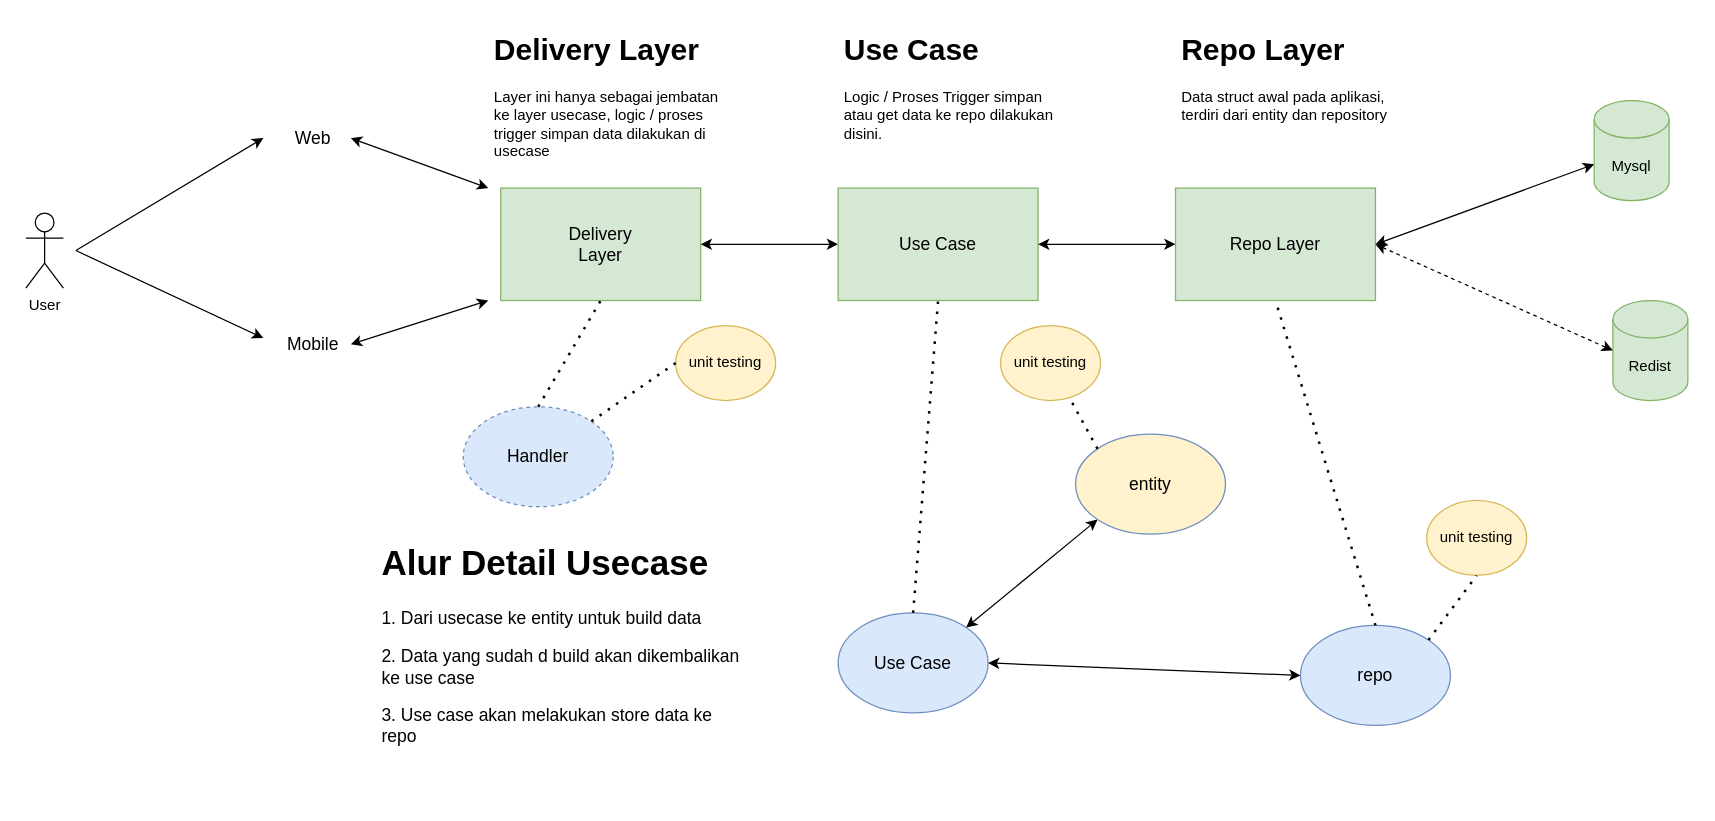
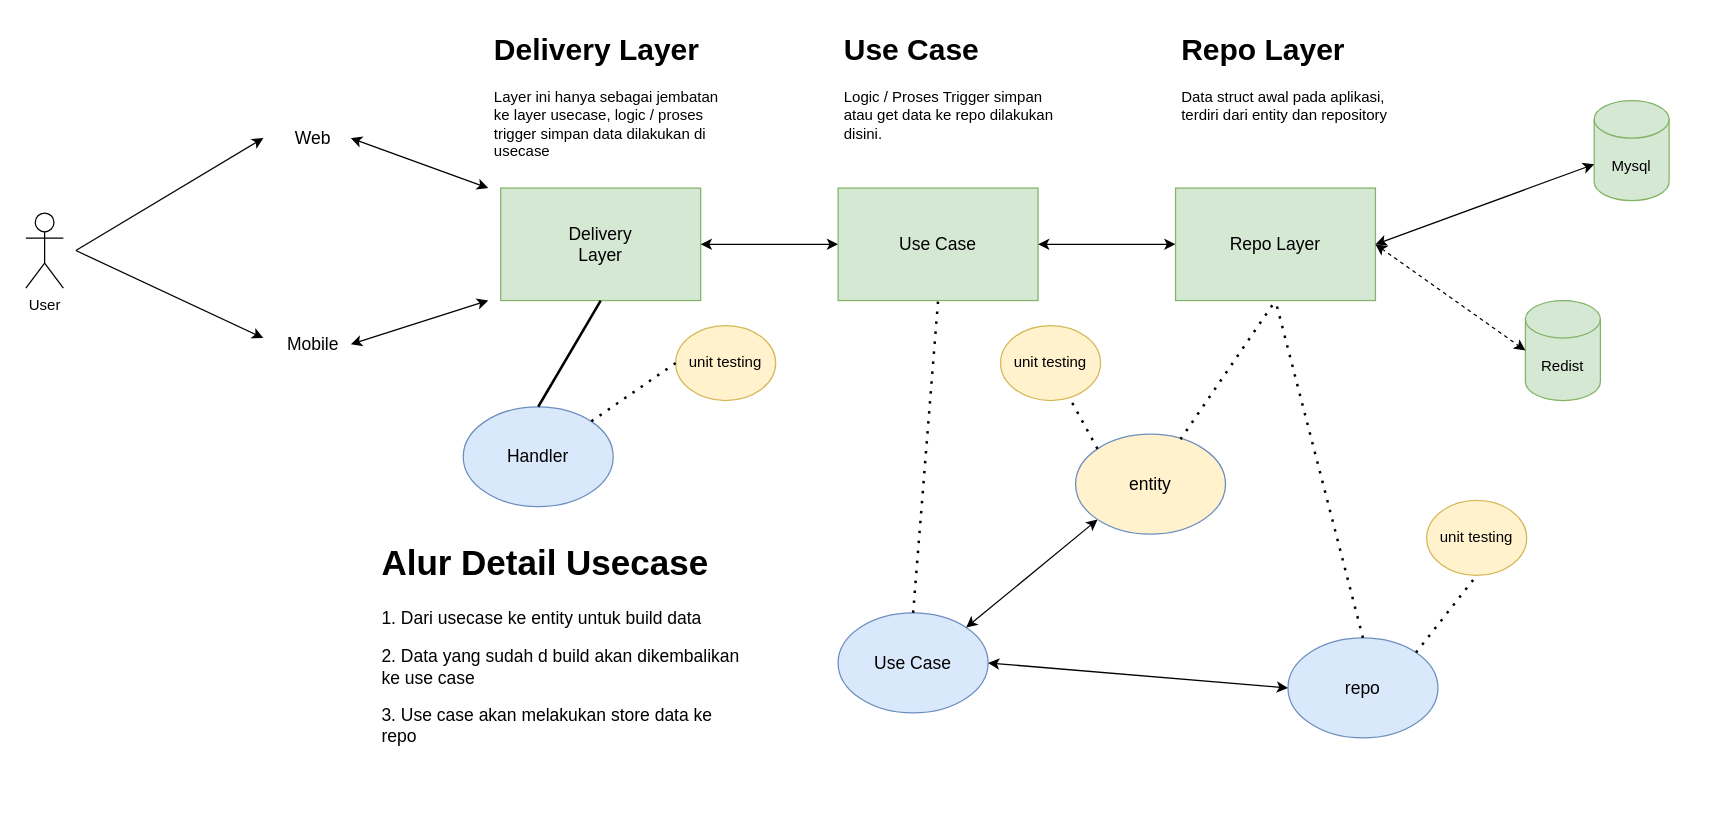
node "Redist": moved (1651, 351) -> (1563, 351)
edge "Delivery Layer" -- "Handler": style dashed -> solid
edge "Repo Layer" -- "entity": added
node "Handler": style dashed -> solid
node "repo": moved (1376, 676) -> (1363, 688)
